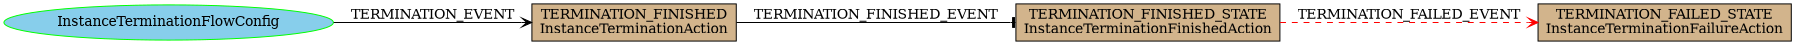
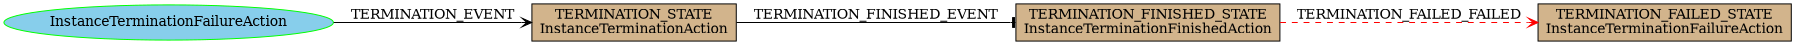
edge "TERMINATION_FINISHED_STATE InstanceTerminationFinishedAction" -> "TERMINATION_FAILED_STATE InstanceTerminationFailureAction": label "TERMINATION_FAILED_EVENT" -> "TERMINATION_FAILED_FAILED"
node "InstanceTerminationFlowConfig": label "InstanceTerminationFlowConfig" -> "InstanceTerminationFailureAction"
node "TERMINATION_FINISHED InstanceTerminationAction": label "TERMINATION_FINISHED InstanceTerminationAction" -> "TERMINATION_STATE InstanceTerminationAction"
